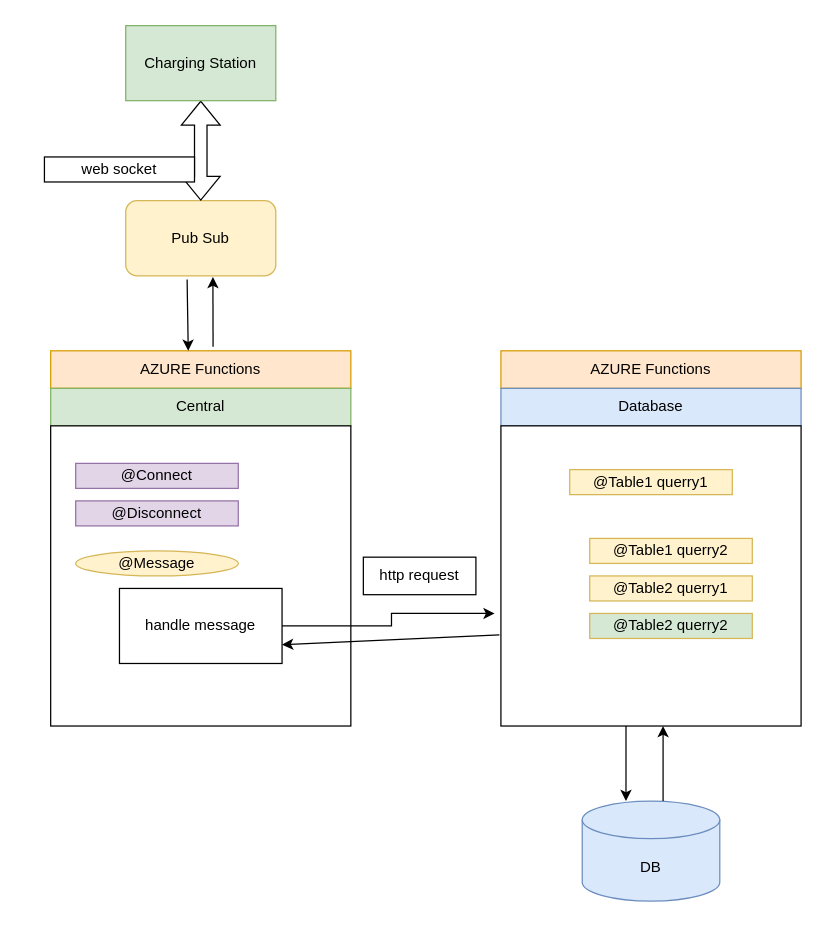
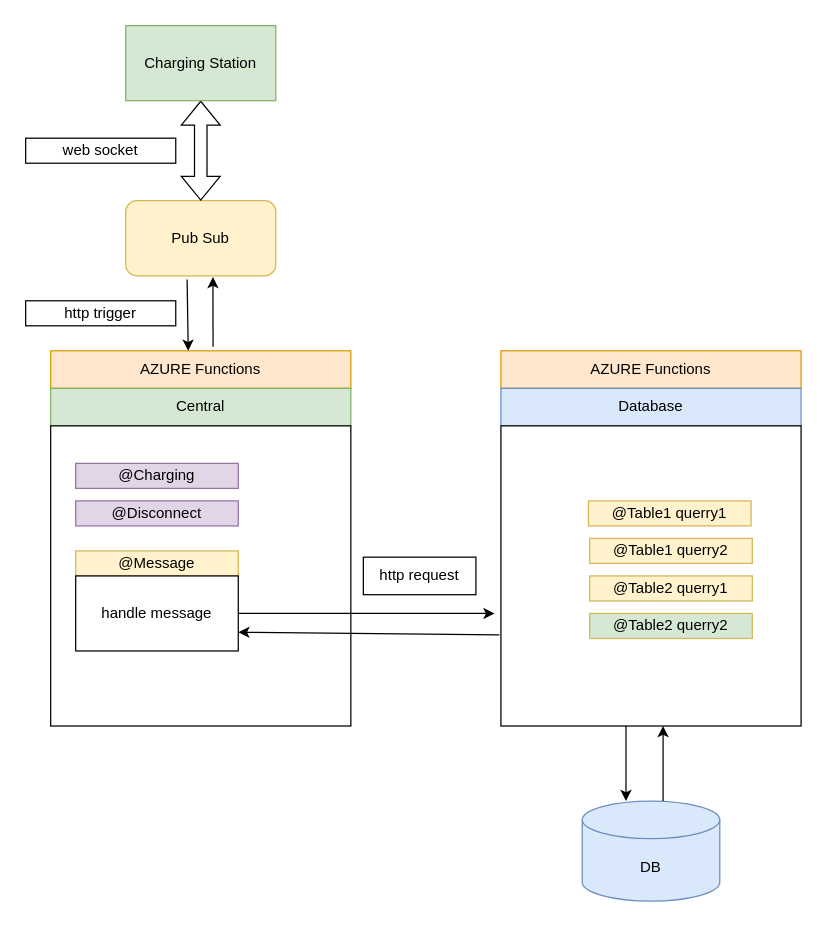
node "web socket": moved (119, 169) -> (101, 151)
node "http trigger": added
node "@Connect": label "@Connect" -> "@Charging"
node "@Table1 querry1": moved (651, 482) -> (669, 513)
node "@Message": shape ellipse -> rectangle
node "handle message": moved (201, 626) -> (157, 613)
